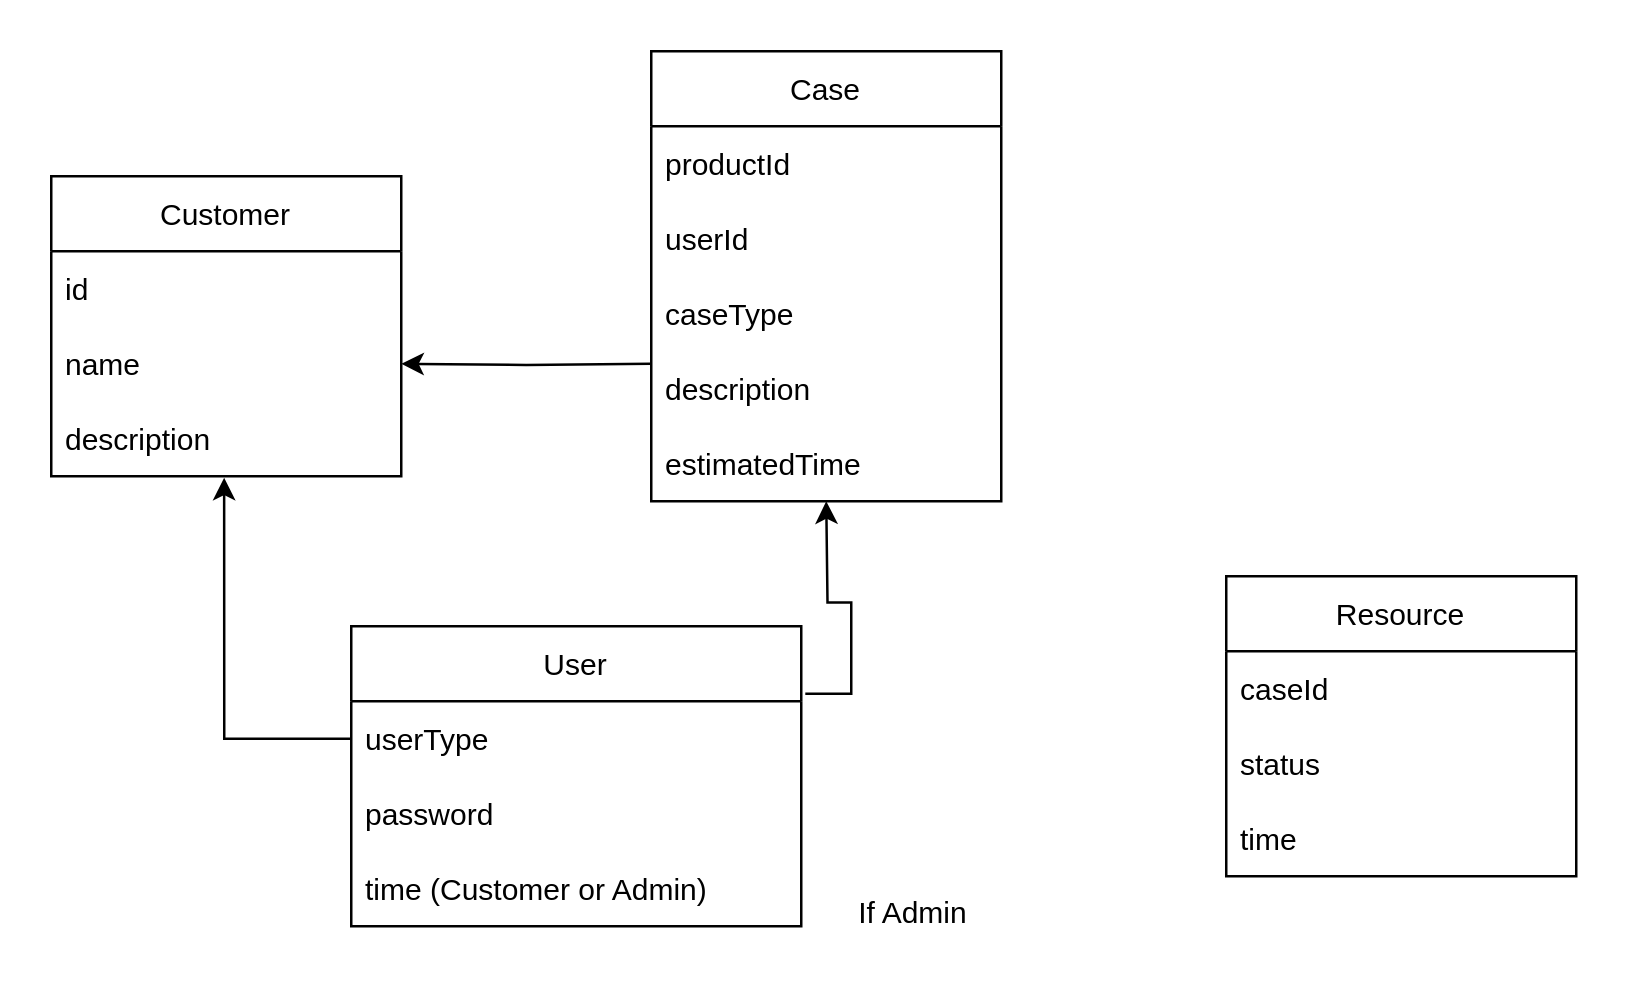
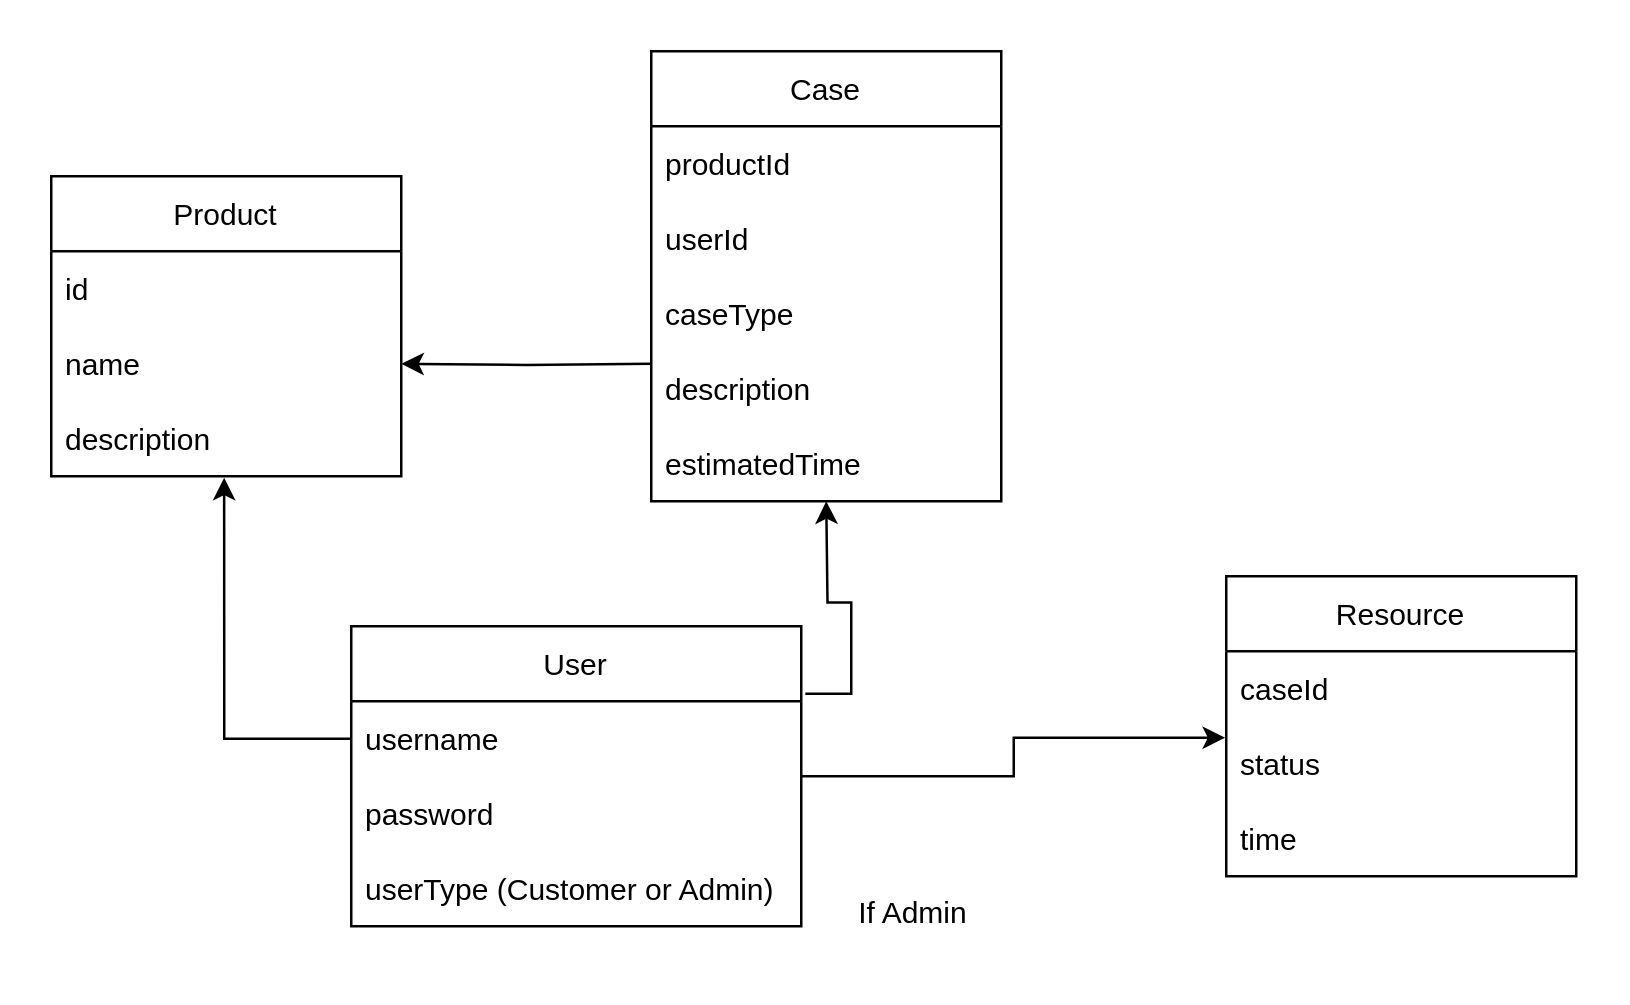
node "Customer": label "Customer" -> "Product"
node "userType": label "userType" -> "username"
edge "User" -> "status": added
node "time (Customer or Admin)": label "time (Customer or Admin)" -> "userType (Customer or Admin)"
